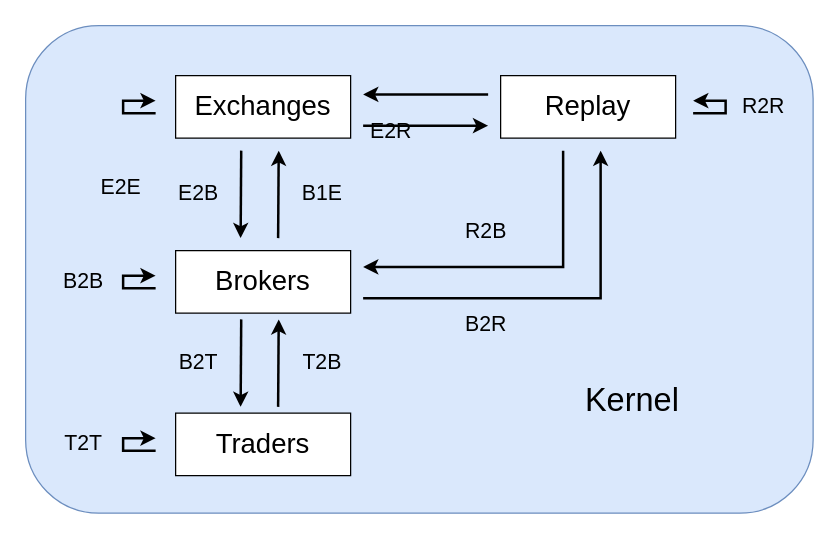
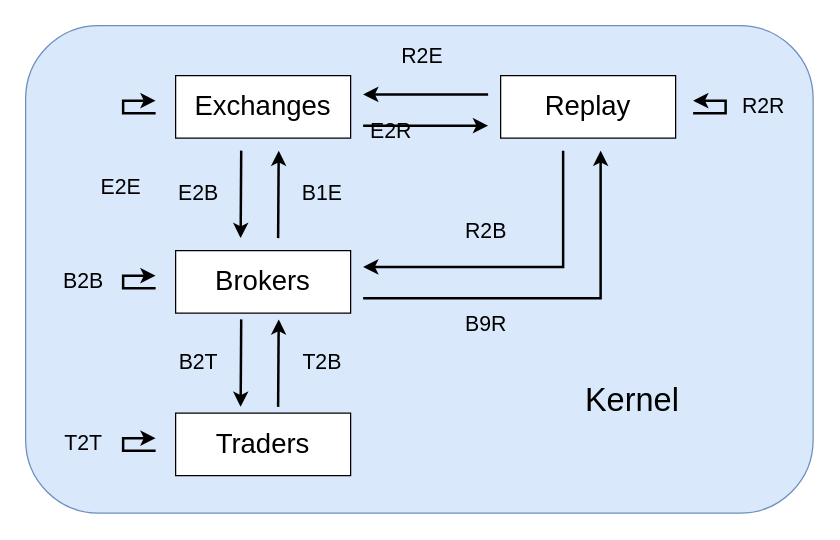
node "R2E": added
node "B2R": label "B2R" -> "B9R"
